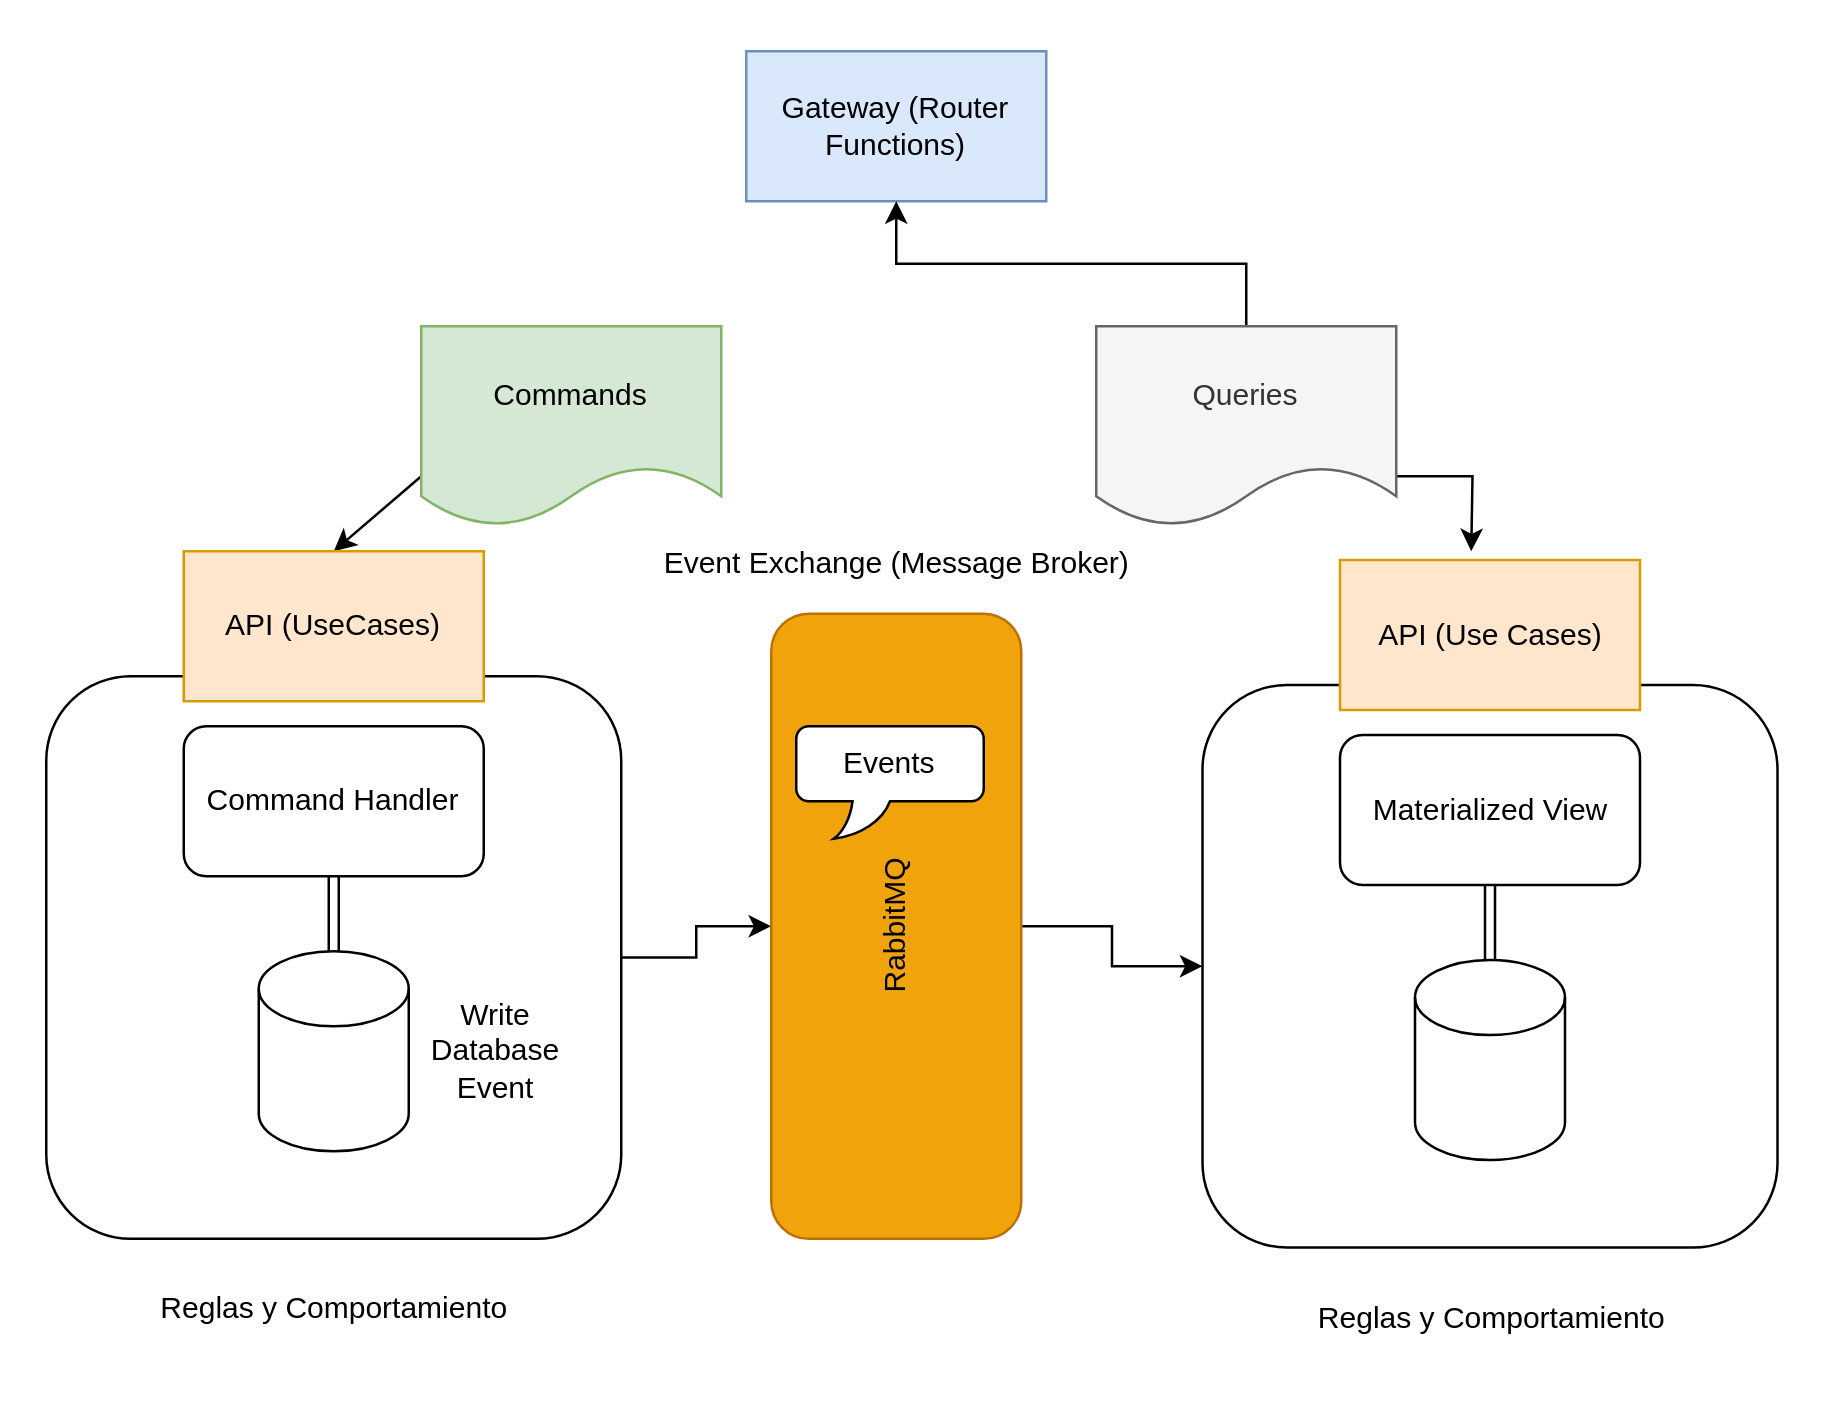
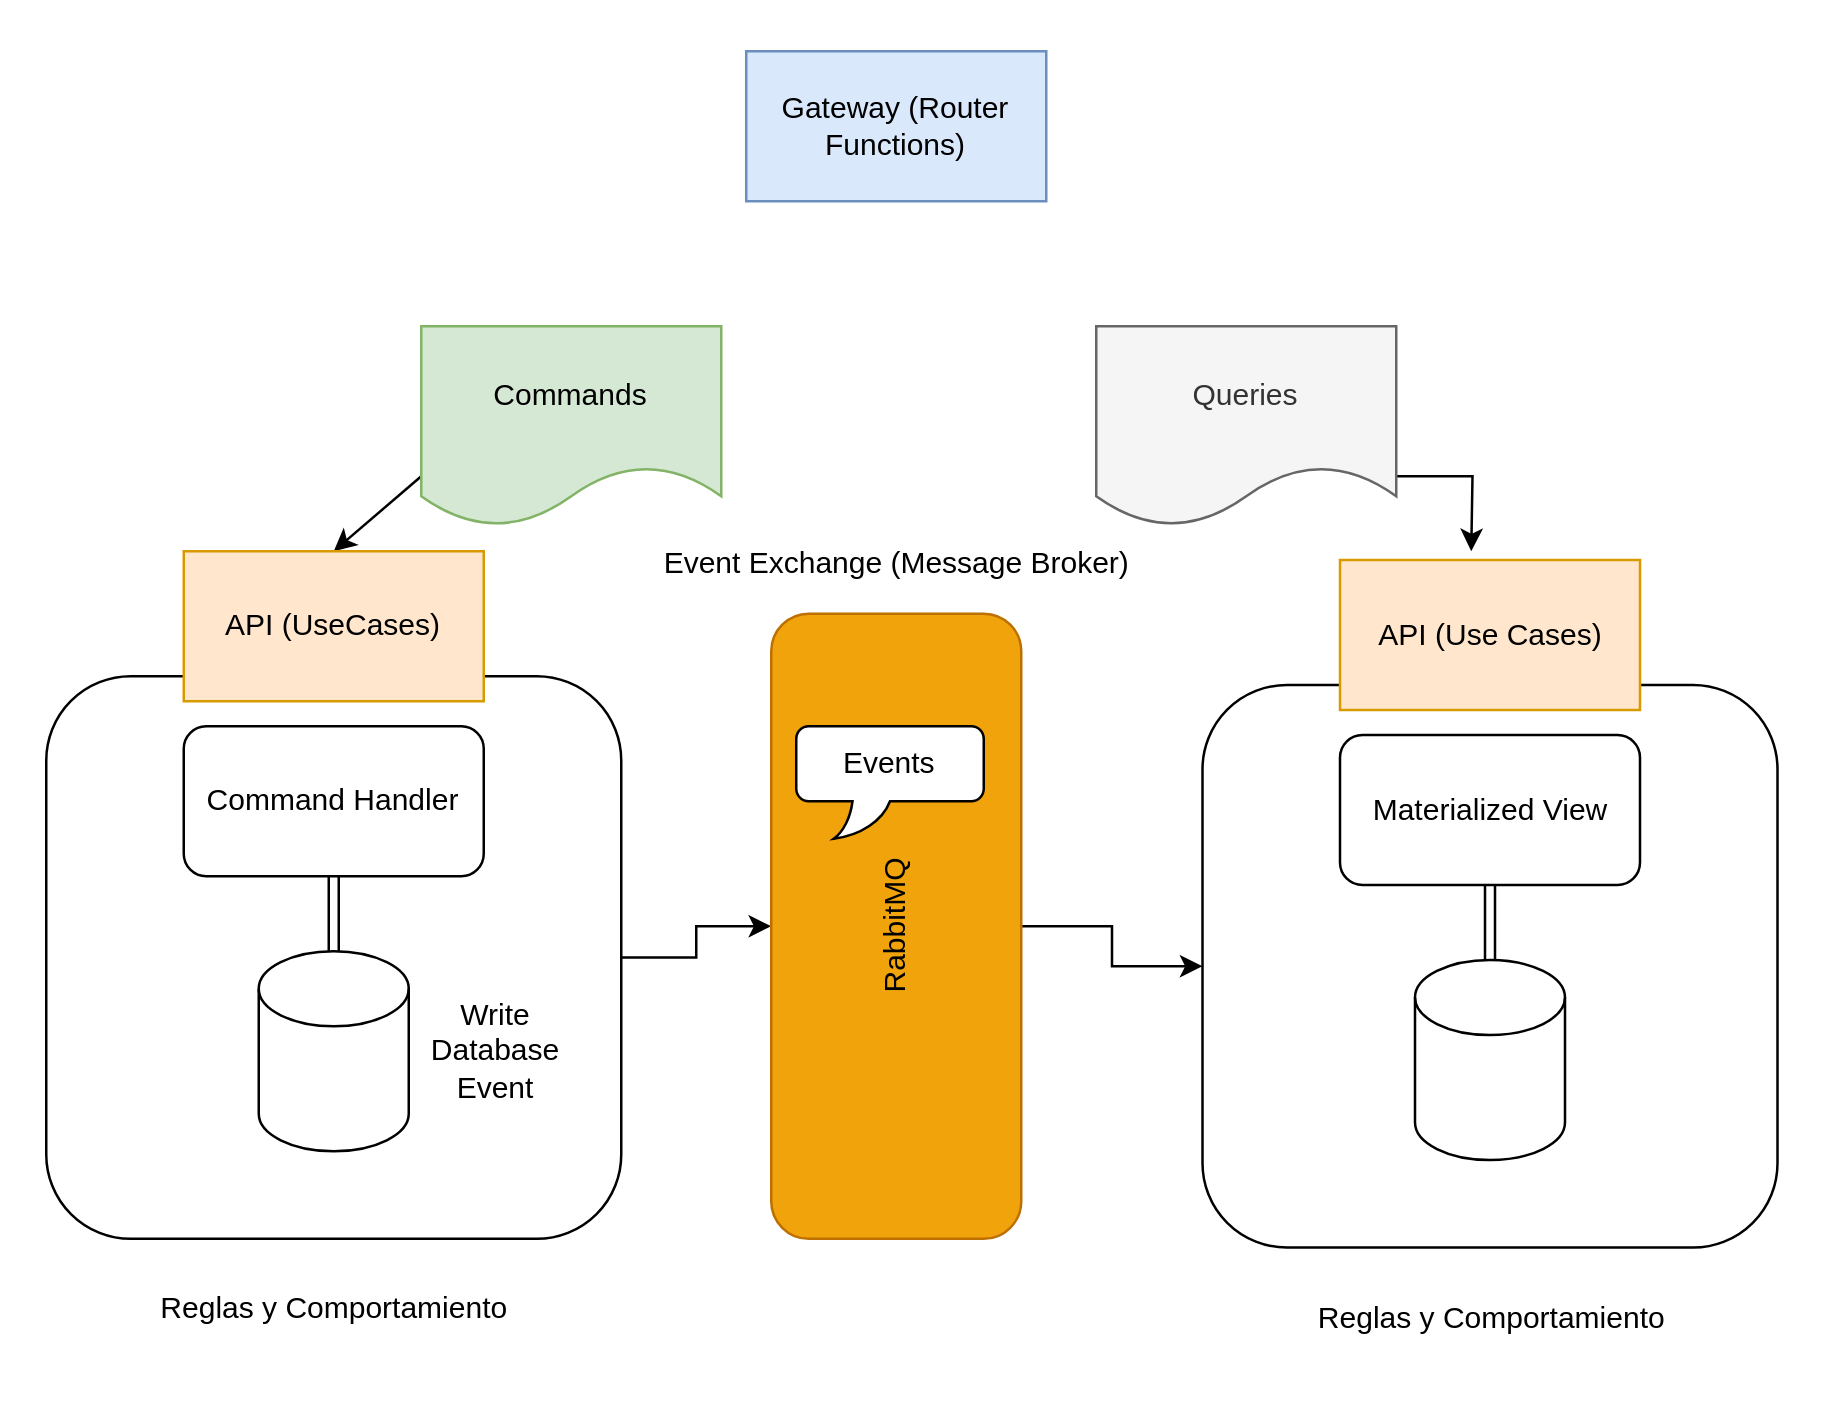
edge "Queries" -> "Gateway (Router Functions)": removed
